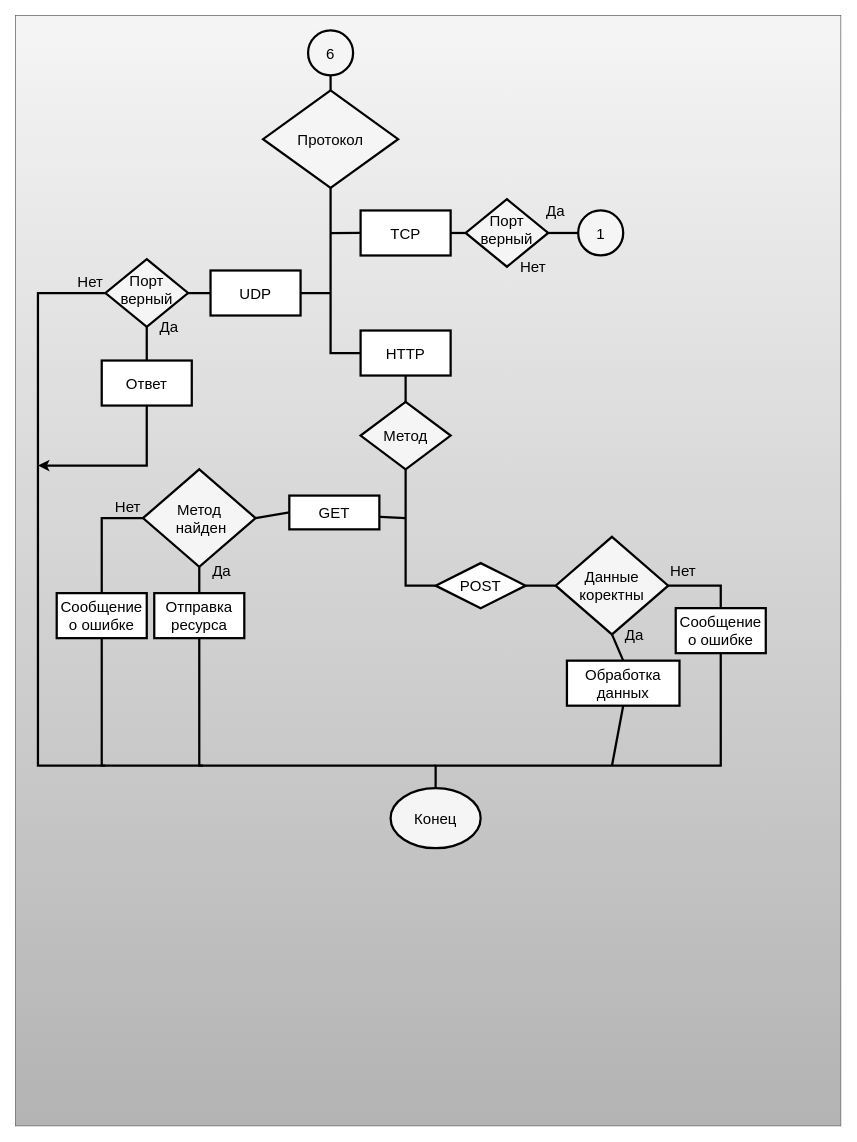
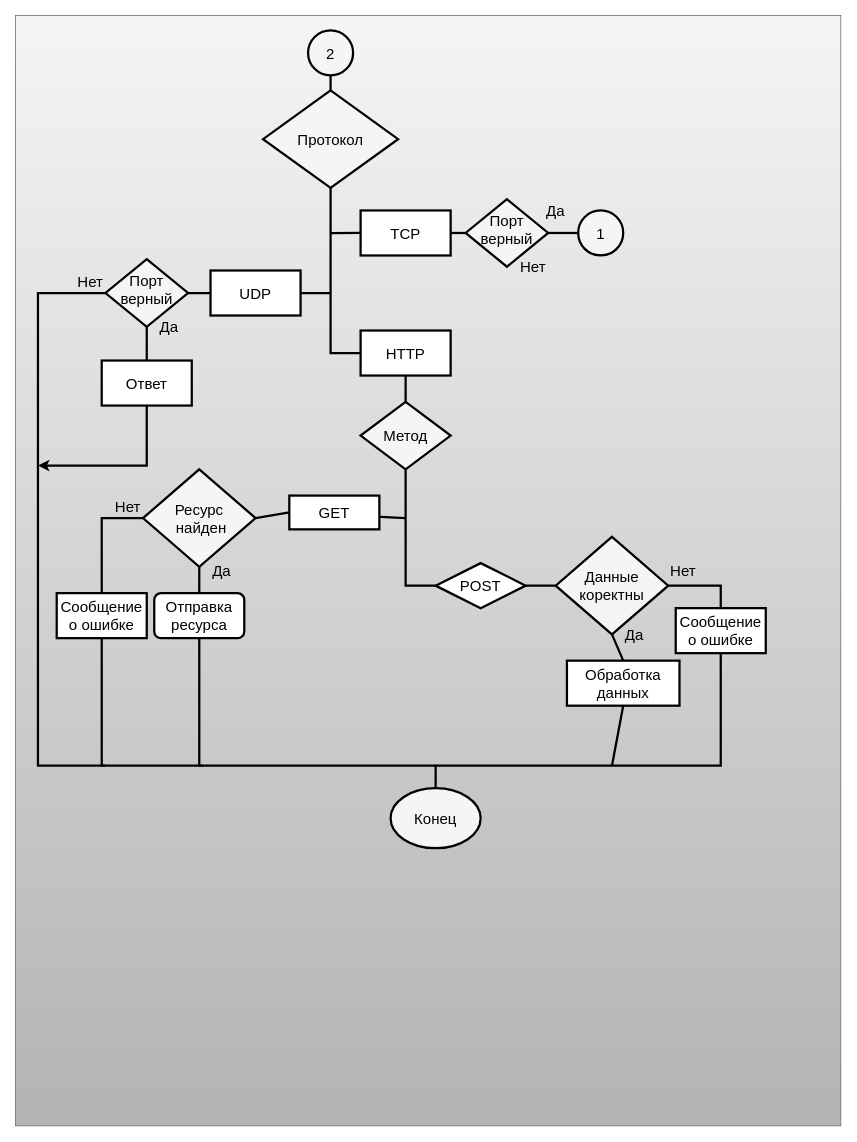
node "6": label "6" -> "2"
node "Метод найден": label "Метод найден" -> "Ресурс найден"
node "Отправка ресурса": shape rectangle -> rounded rectangle
